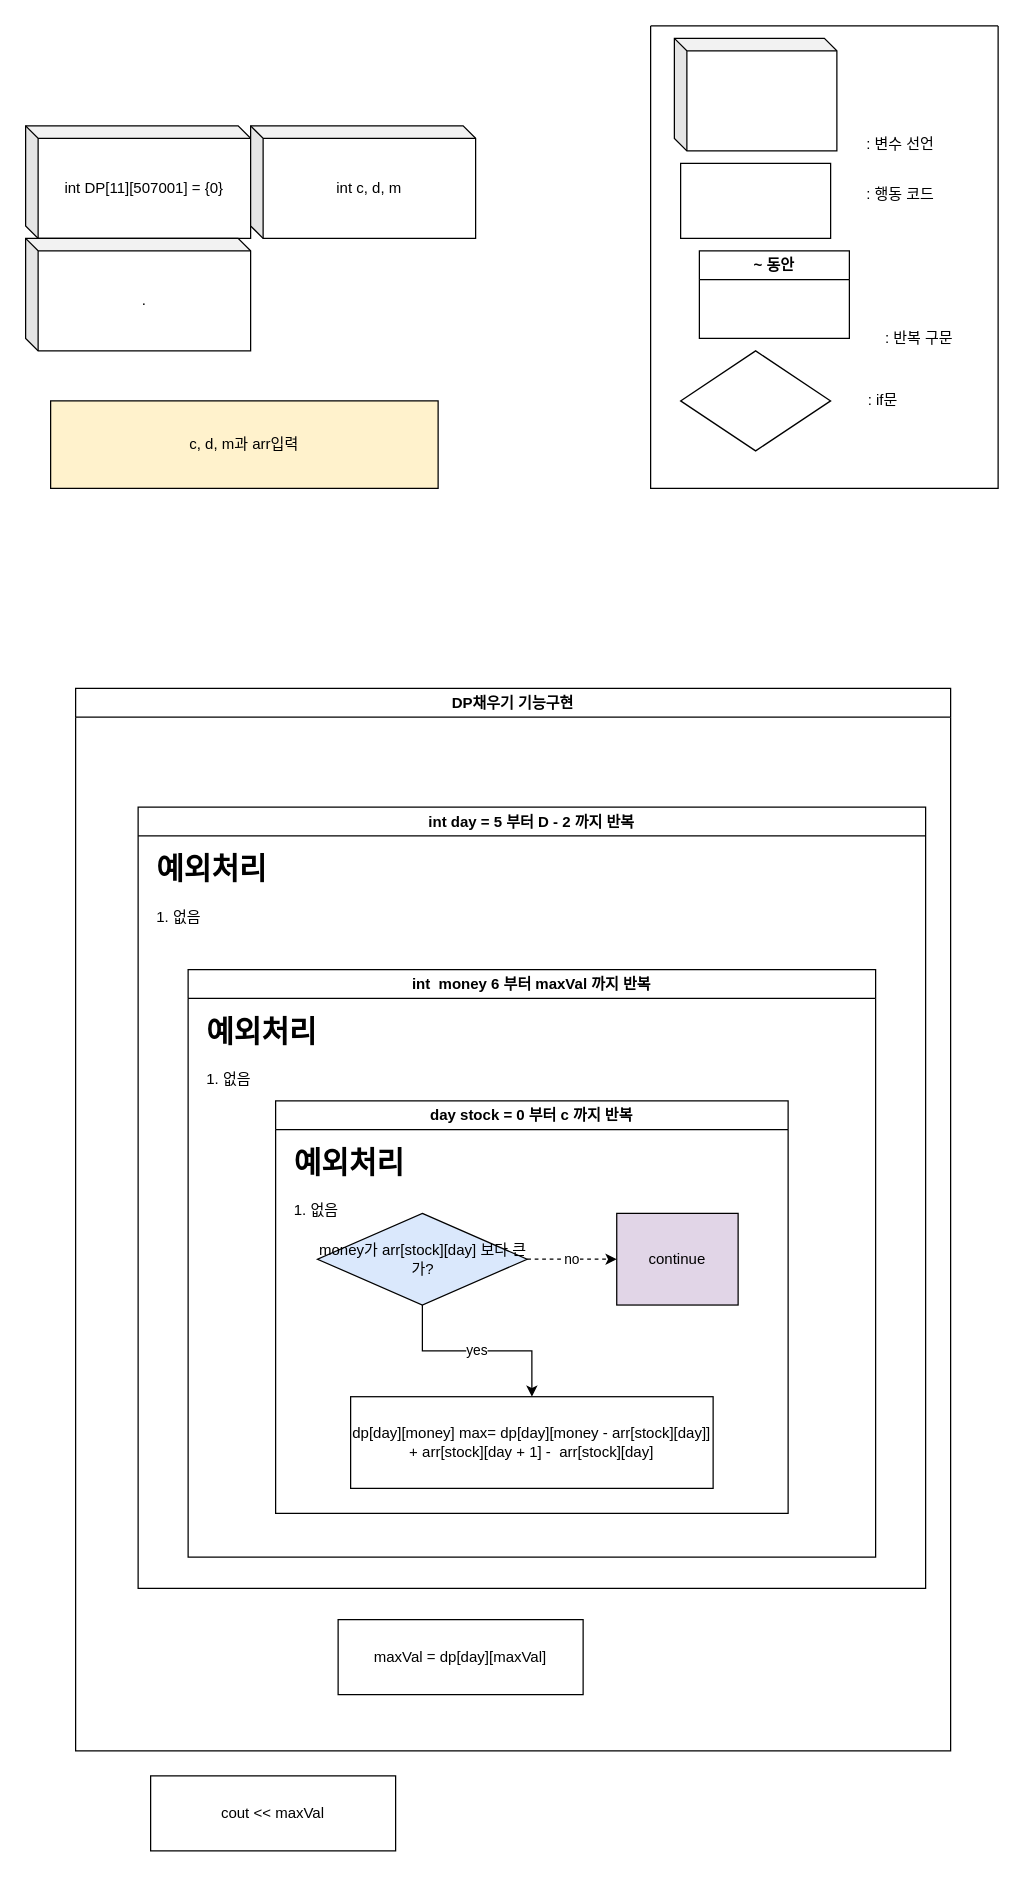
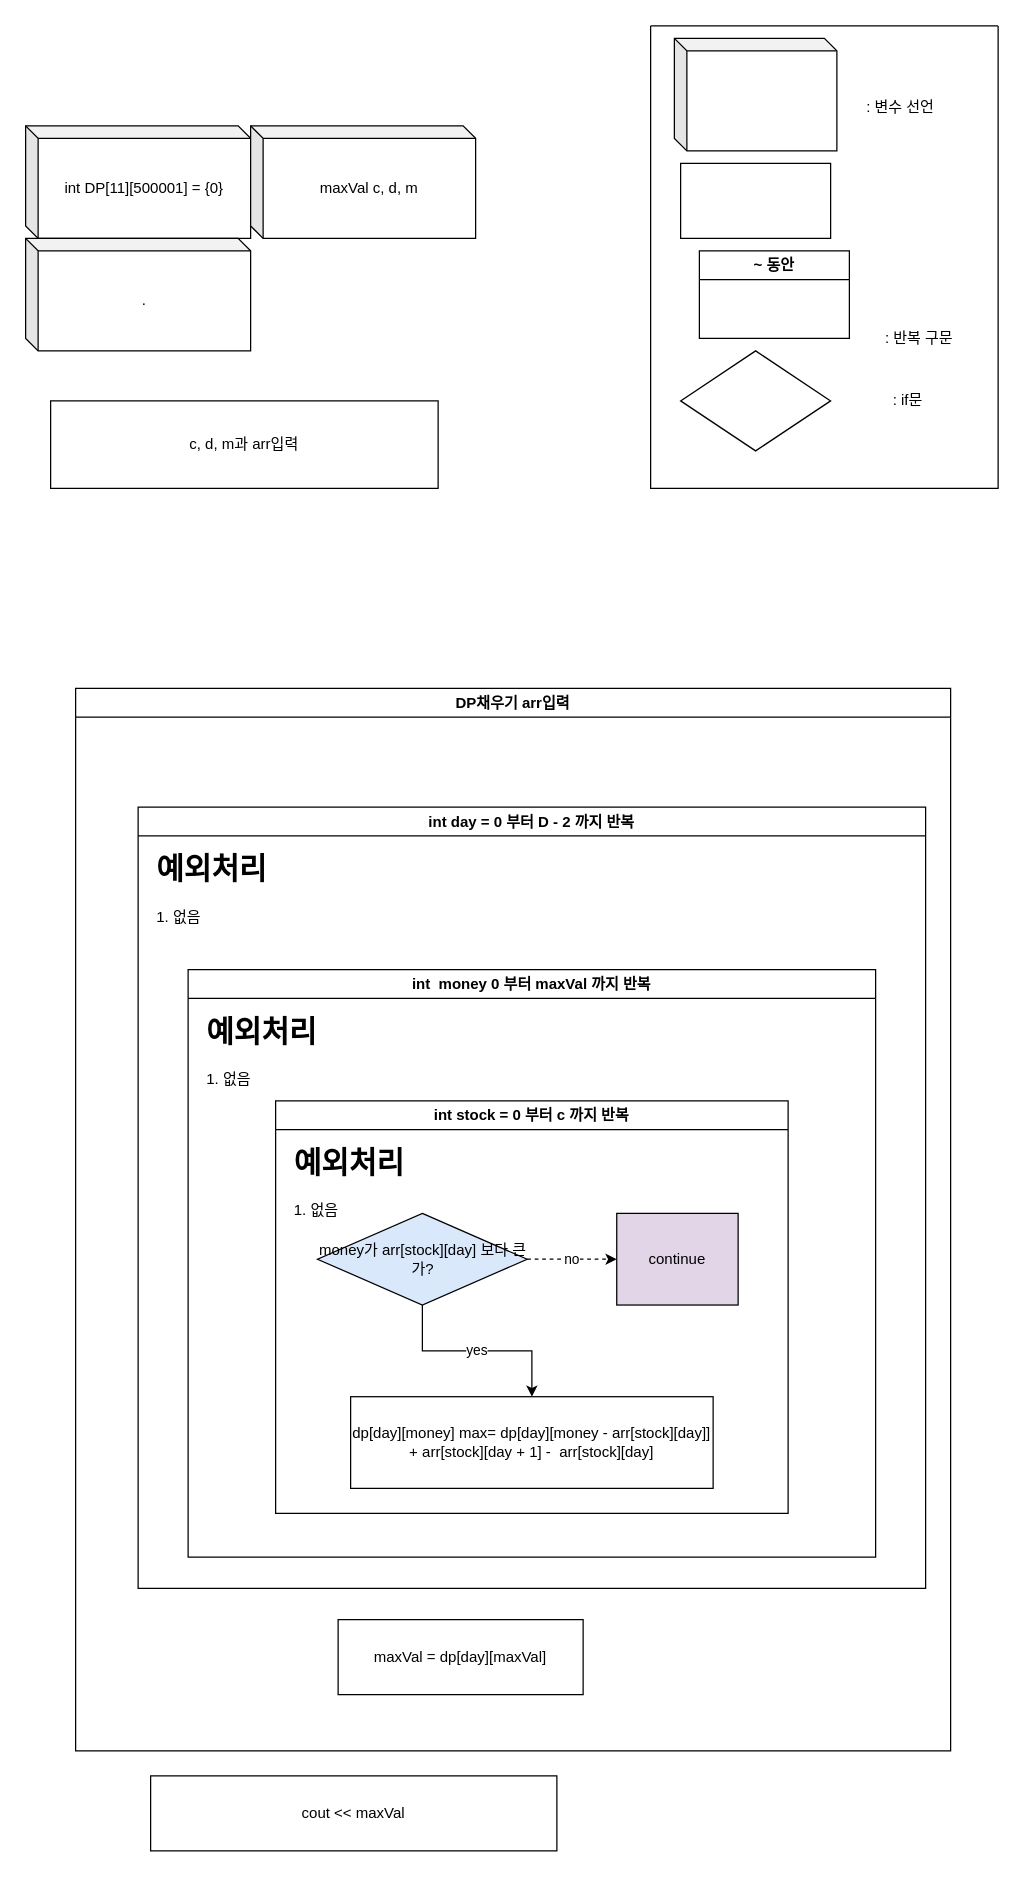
node ": 변수 선언": moved (901, 144) -> (901, 107)
node "int DP[11][507001] = {0}": label "int DP[11][507001] = {0}" -> "int DP[11][500001] = {0}"
node "int c, d, m": label "int c, d, m" -> "maxVal c, d, m"
node ": 행동 코드": removed
node ": if문": moved (883, 401) -> (908, 401)
node "c, d, m과 arr입력": fillcolor #fff2cc -> #ffffff
node "DP채우기 기능구현": label "DP채우기 기능구현" -> "DP채우기 arr입력"
node "int day = 5 부터 D - 2 까지 반복": label "int day = 5 부터 D - 2 까지 반복" -> "int day = 0 부터 D - 2 까지 반복"
node "int money 6 부터 maxVal 까지 반복": label "int money 6 부터 maxVal 까지 반복" -> "int money 0 부터 maxVal 까지 반복"
node "day stock = 0 부터 c 까지 반복": label "day stock = 0 부터 c 까지 반복" -> "int stock = 0 부터 c 까지 반복"
node "cout << maxVal": size 245x75 -> 406x75
